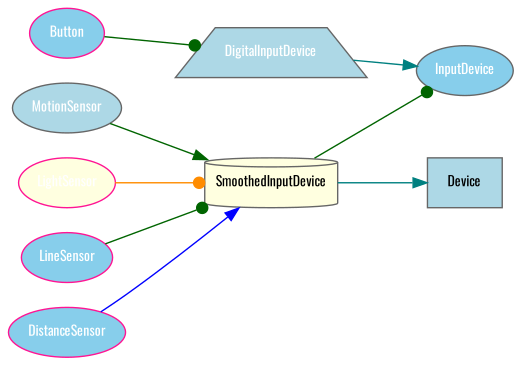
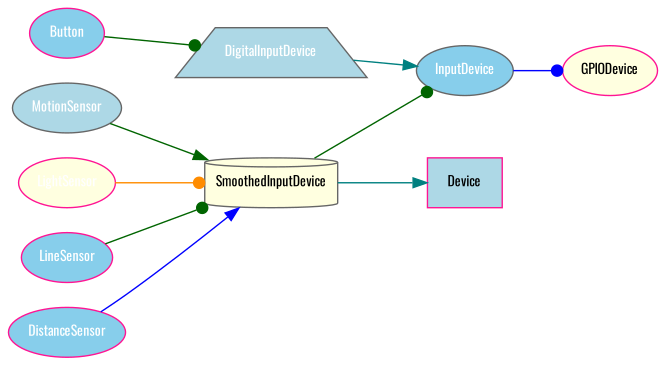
node "GPIODevice": added
node "Device": color gray40 -> deeppink
